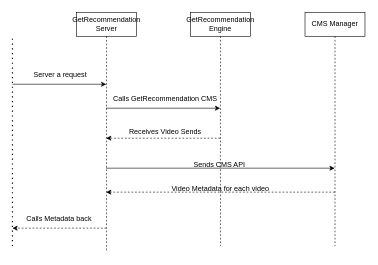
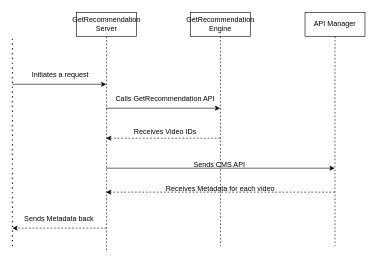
node "CMS Manager": label "CMS Manager" -> "API Manager"
node "Server a request": label "Server a request" -> "Initiates a request"
node "Calls GetRecommendation CMS": label "Calls GetRecommendation CMS" -> "Calls GetRecommendation API"
node "Receives Video Sends": label "Receives Video Sends" -> "Receives Video IDs"
node "Video Metadata for each video": label "Video Metadata for each video" -> "Receives Metadata for each video"
node "Calls Metadata back": label "Calls Metadata back" -> "Sends Metadata back"
